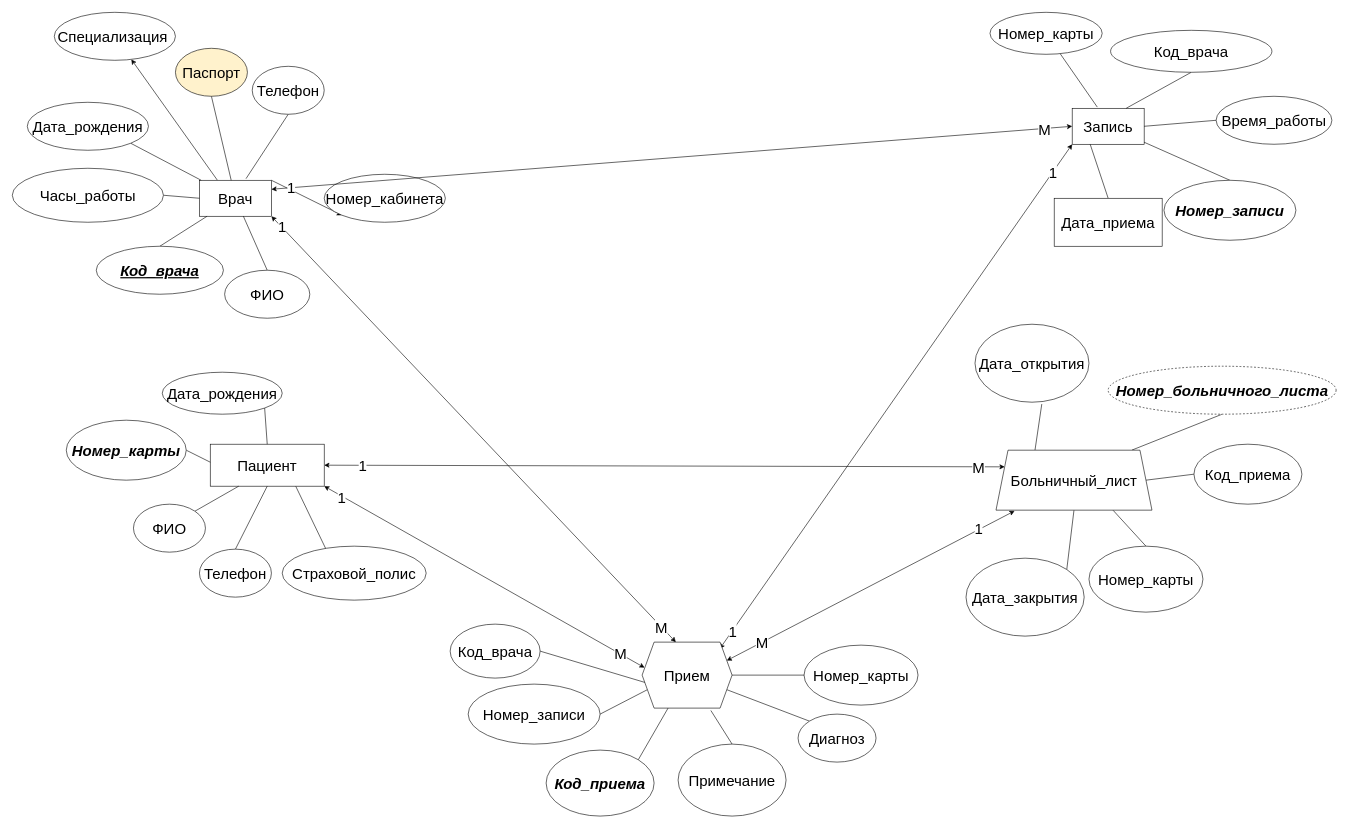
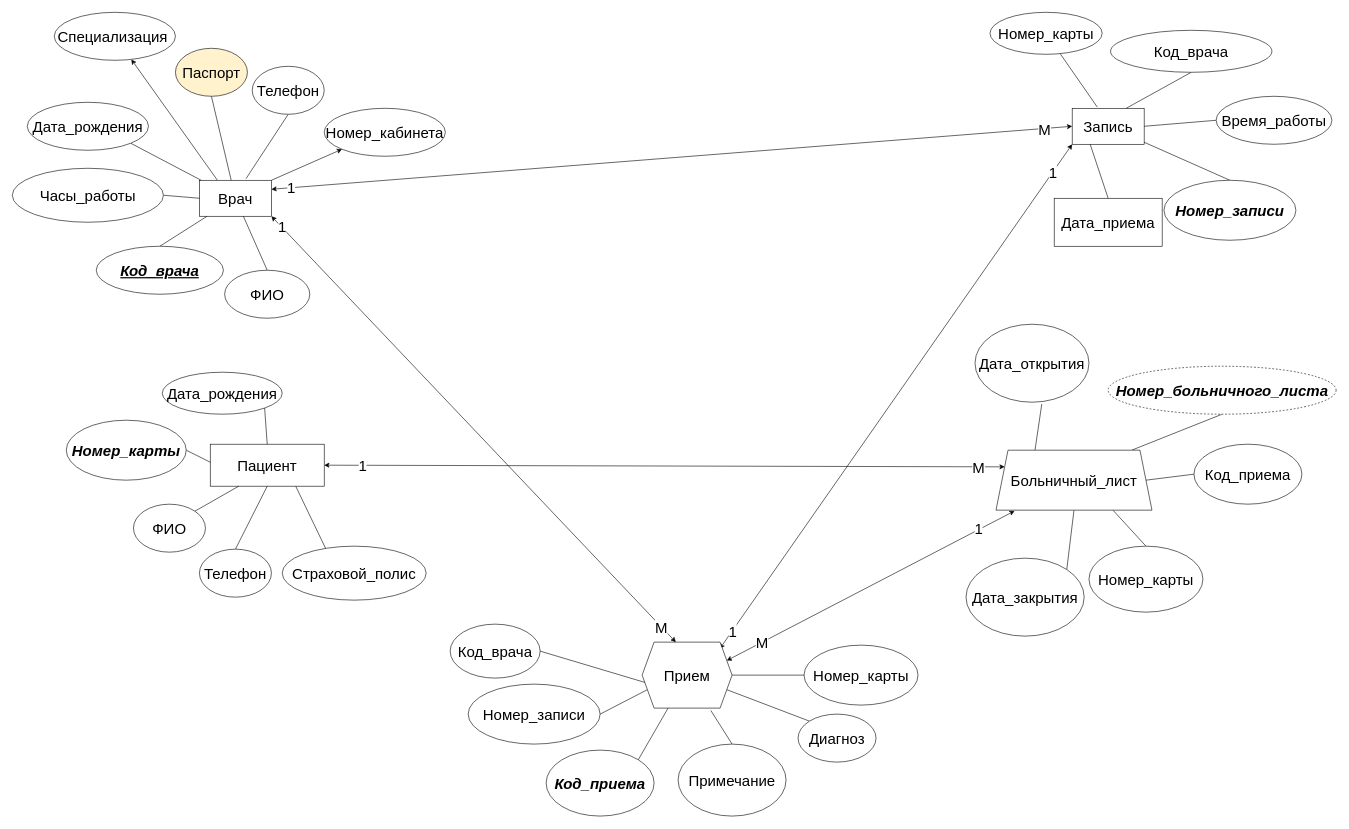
node "Номер_кабинета": moved (385, 198) -> (385, 132)
edge "Пациент" -- "Прием": removed, labels "1", "М"
